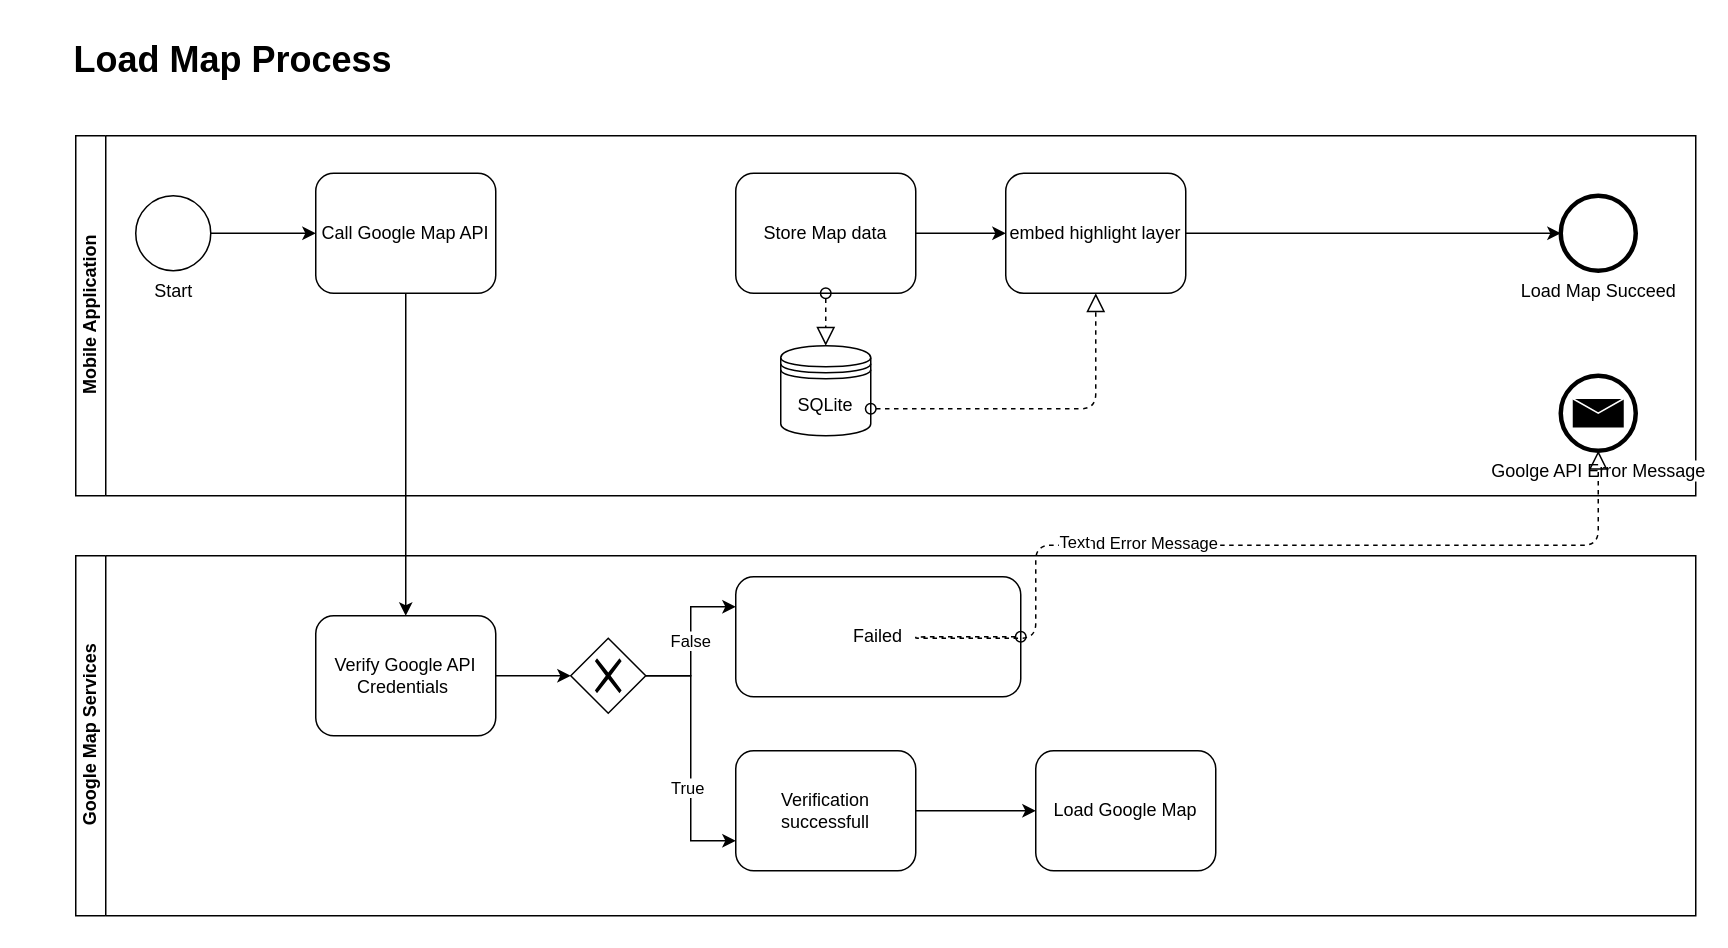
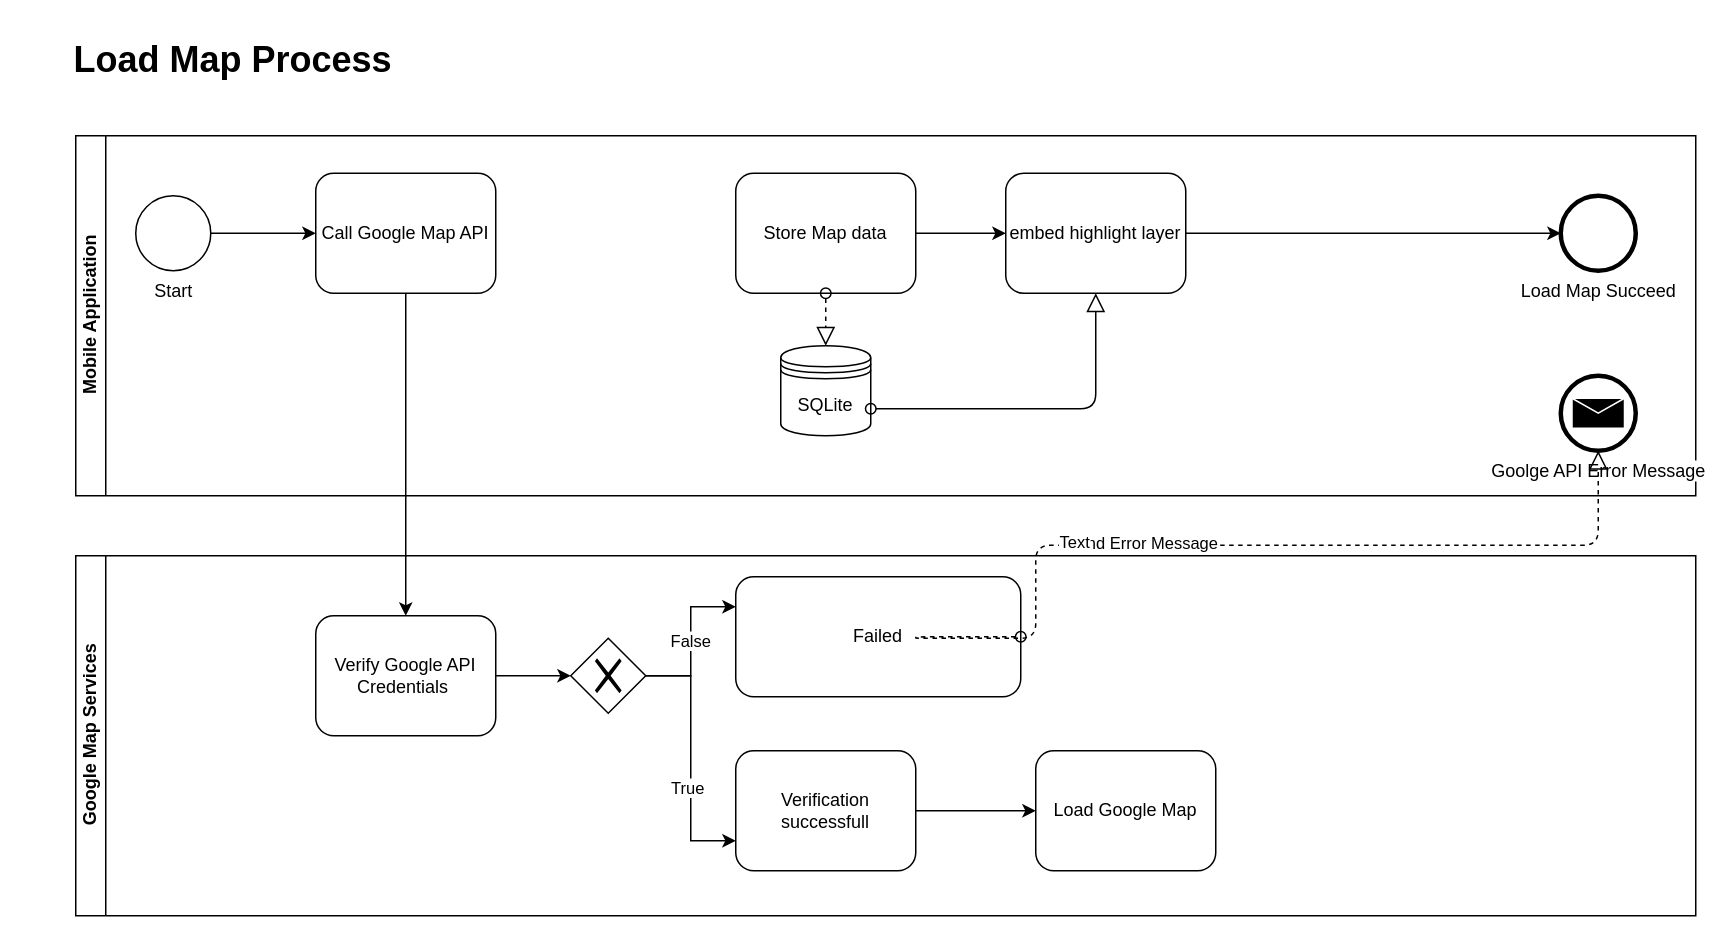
edge "embed highlight layer" -- "SQLite": style dashed -> solid
